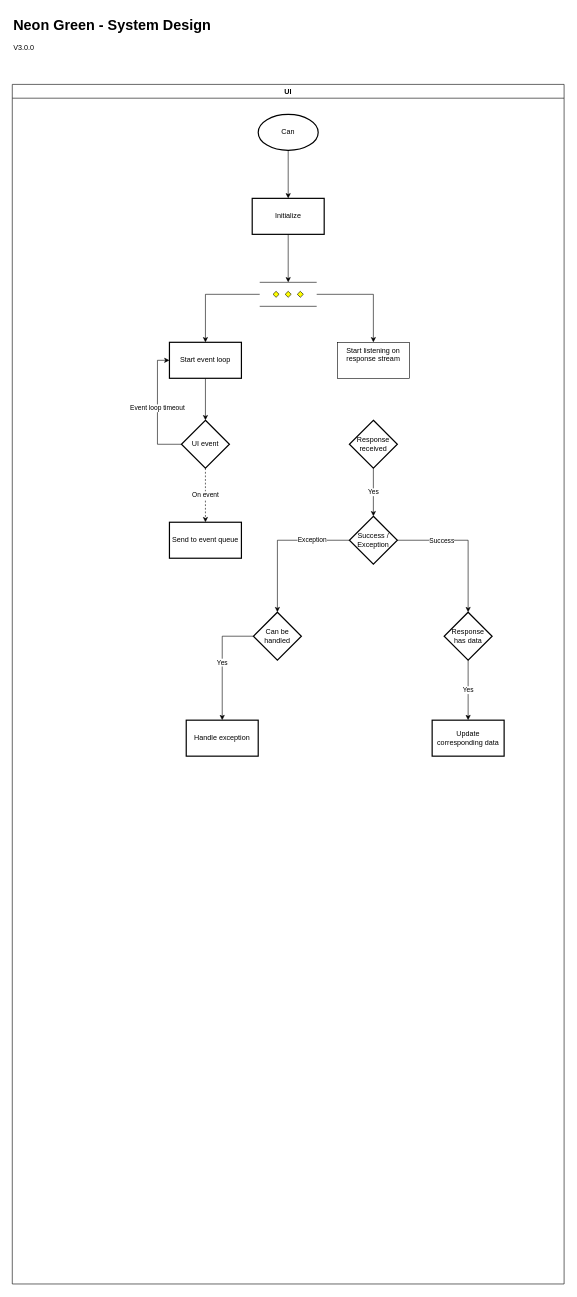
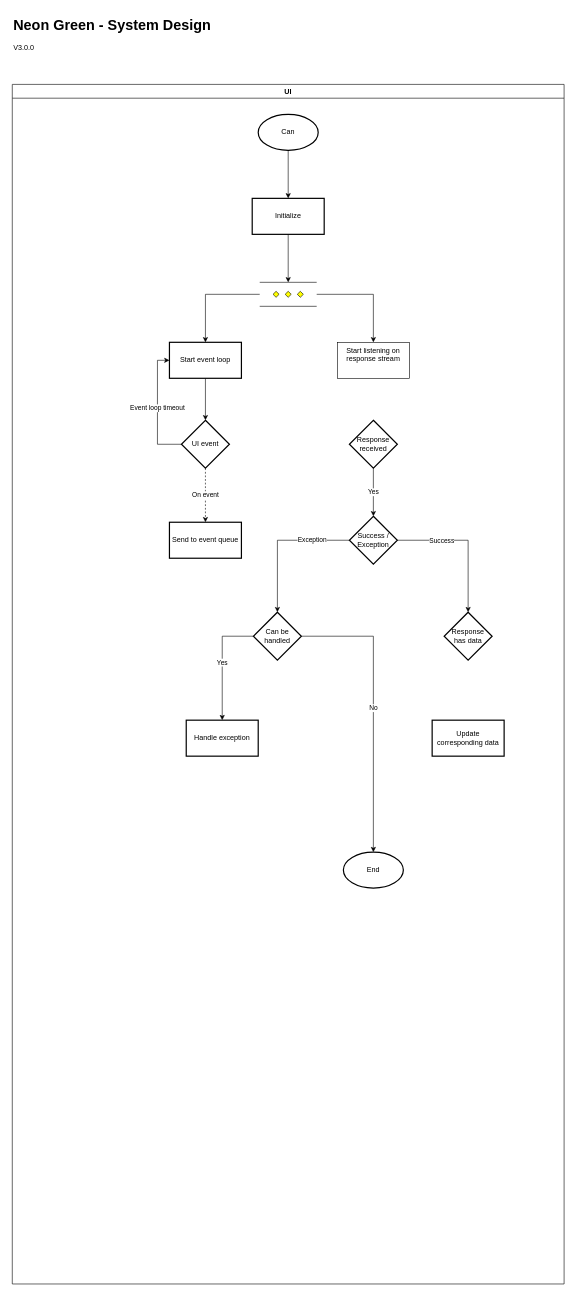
edge "Response has data" -> "Update corresponding data": removed, label "Yes"
edge "Can be handled" -> "End": added, label "No"
node "End": added
